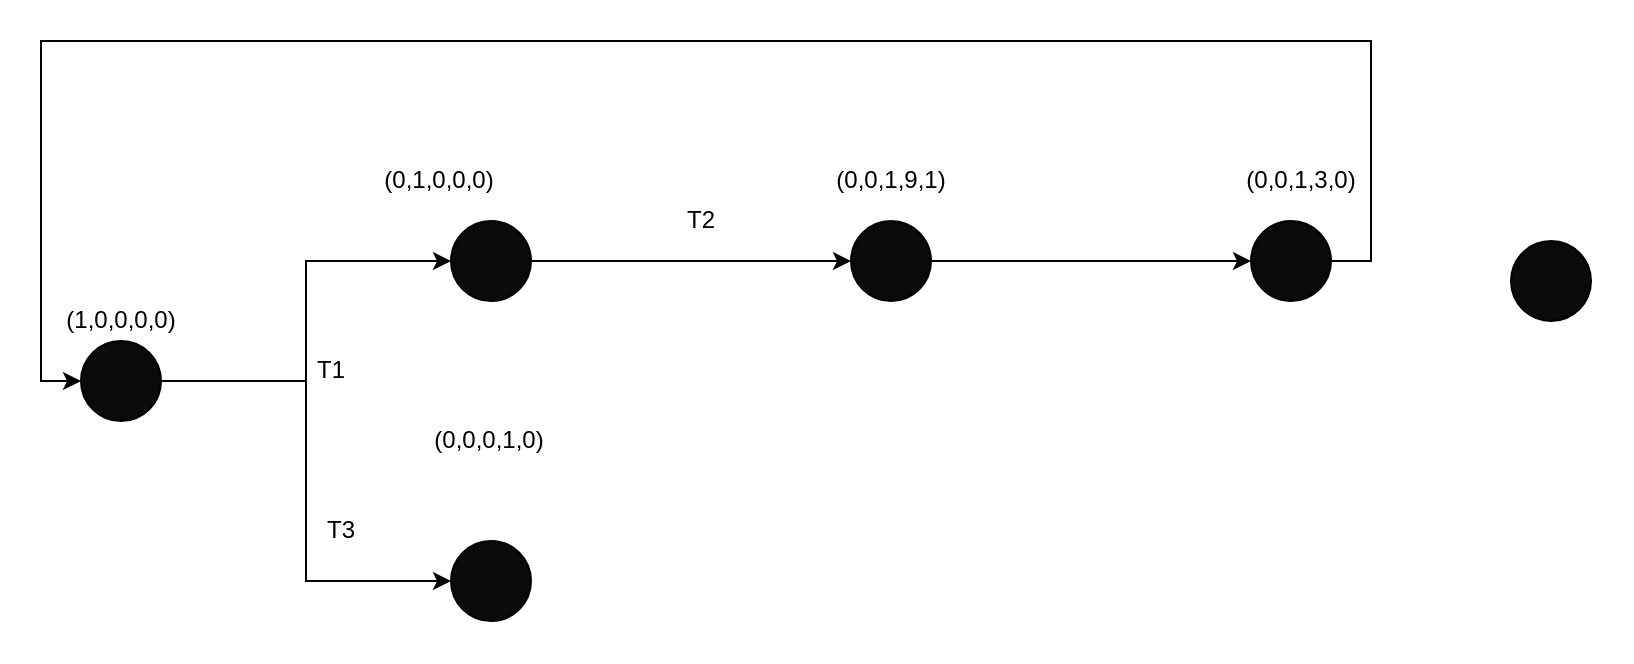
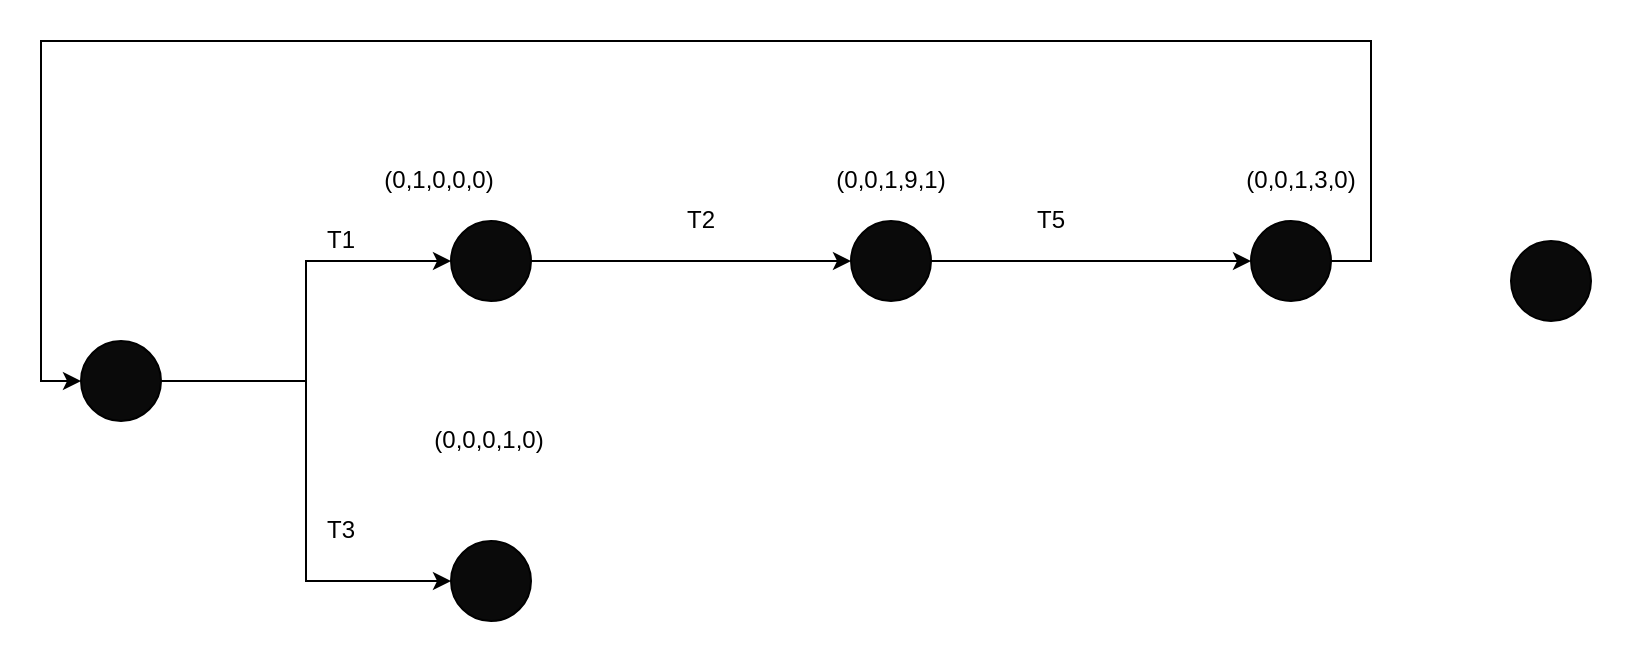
node "T5": added
node "(1,0,0,0,0)": removed
node "T1": moved (331, 371) -> (341, 241)
